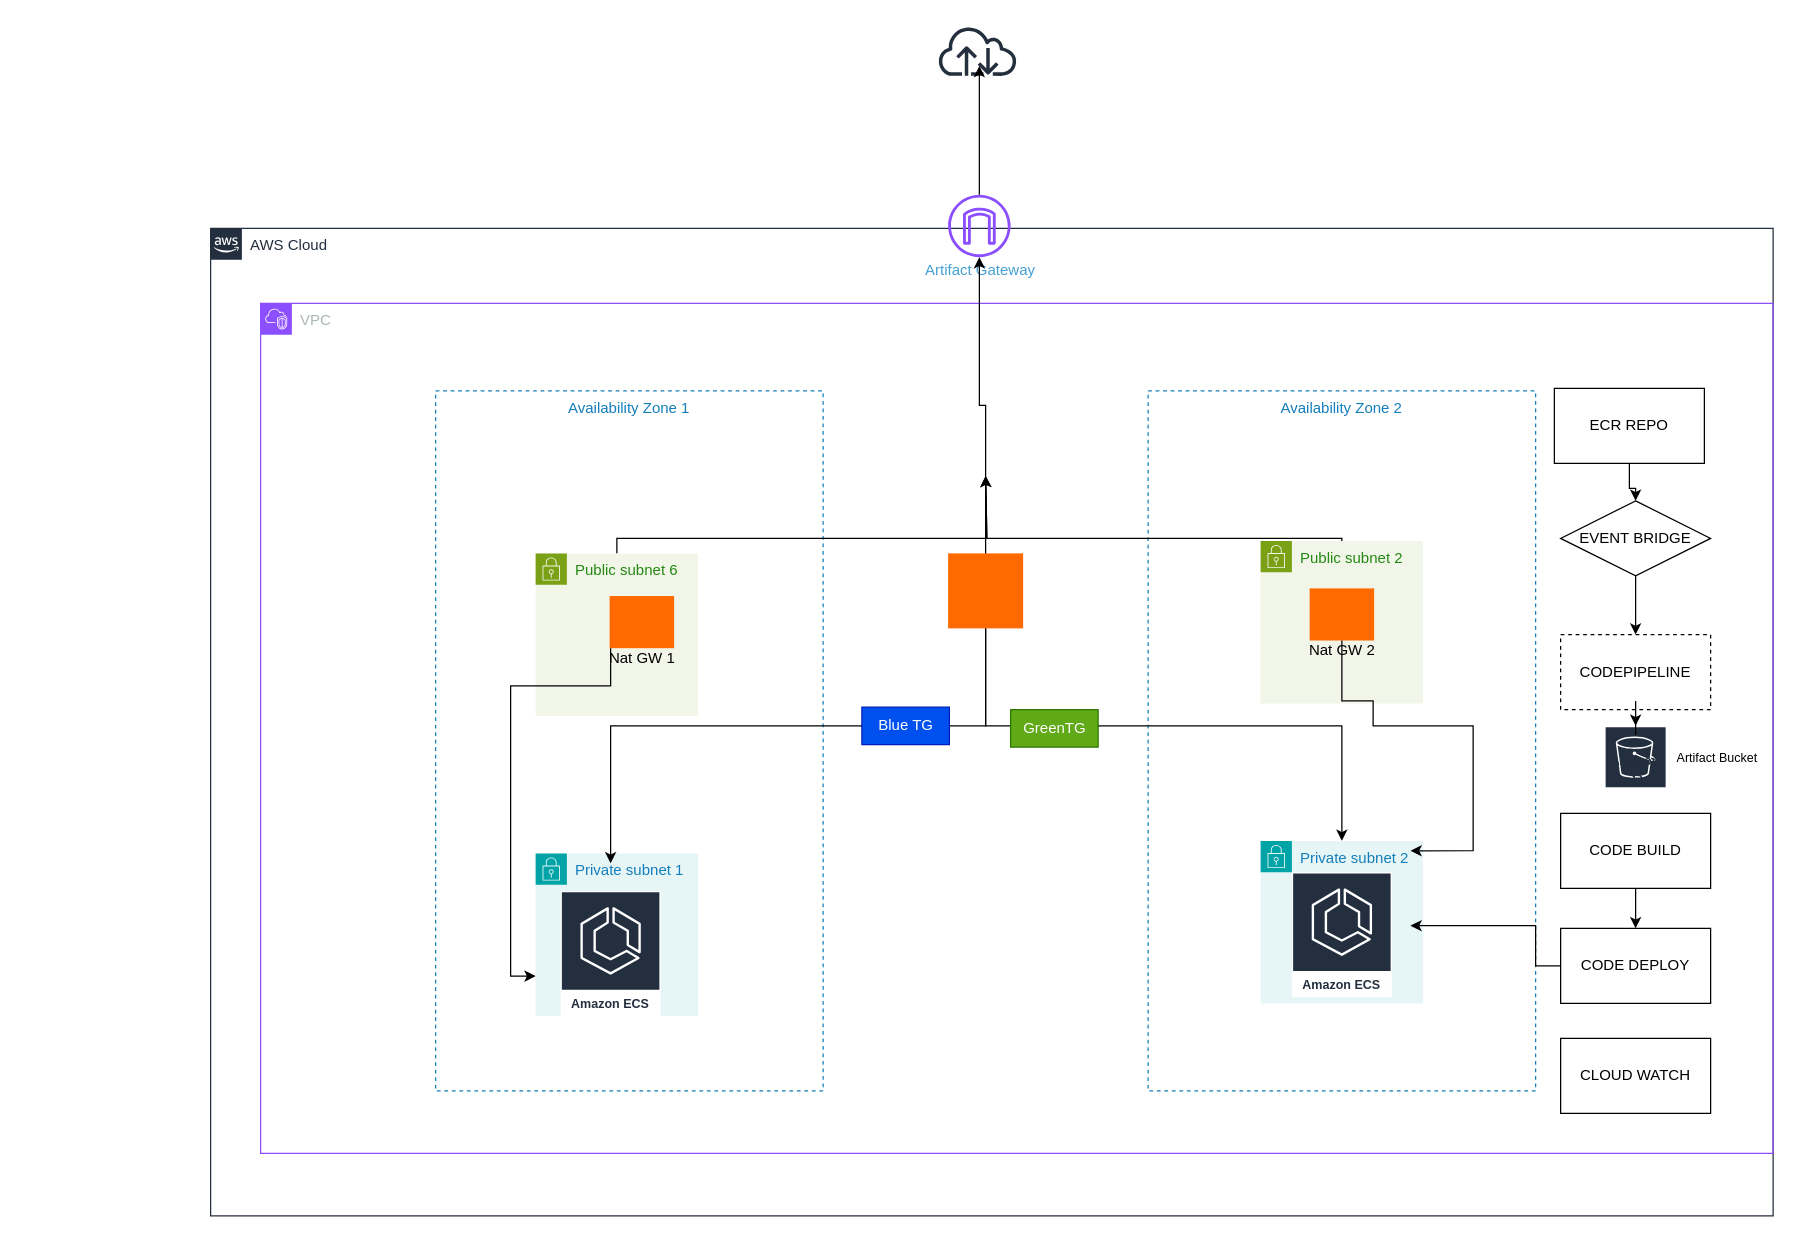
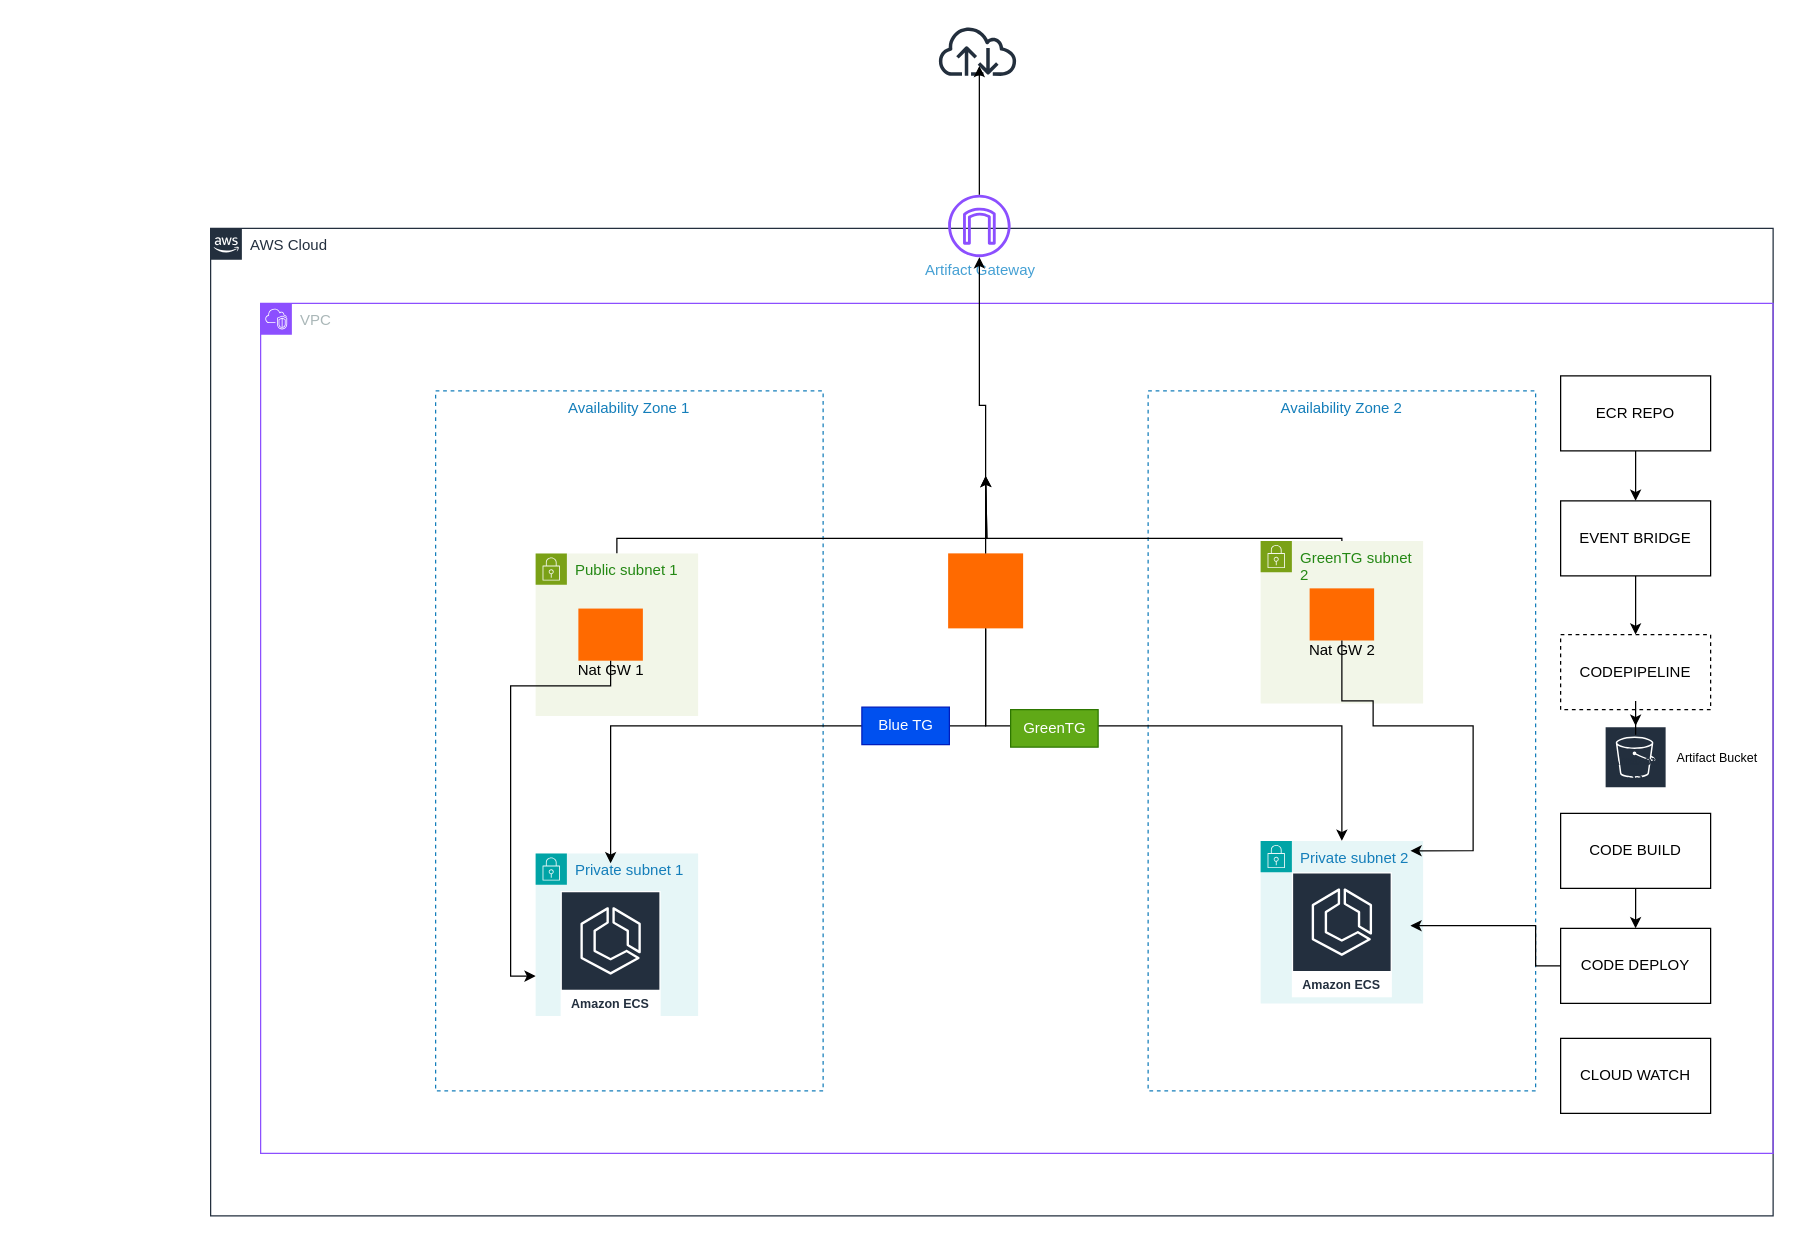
node "ECR REPO": moved (1629, 426) -> (1636, 413)
node "EVENT BRIDGE": shape diamond -> rectangle
node "Public subnet 2": label "Public subnet 2" -> "GreenTG subnet 2"
node "Public subnet 6": label "Public subnet 6" -> "Public subnet 1"
node "Nat GW 1": moved (642, 622) -> (611, 634)
